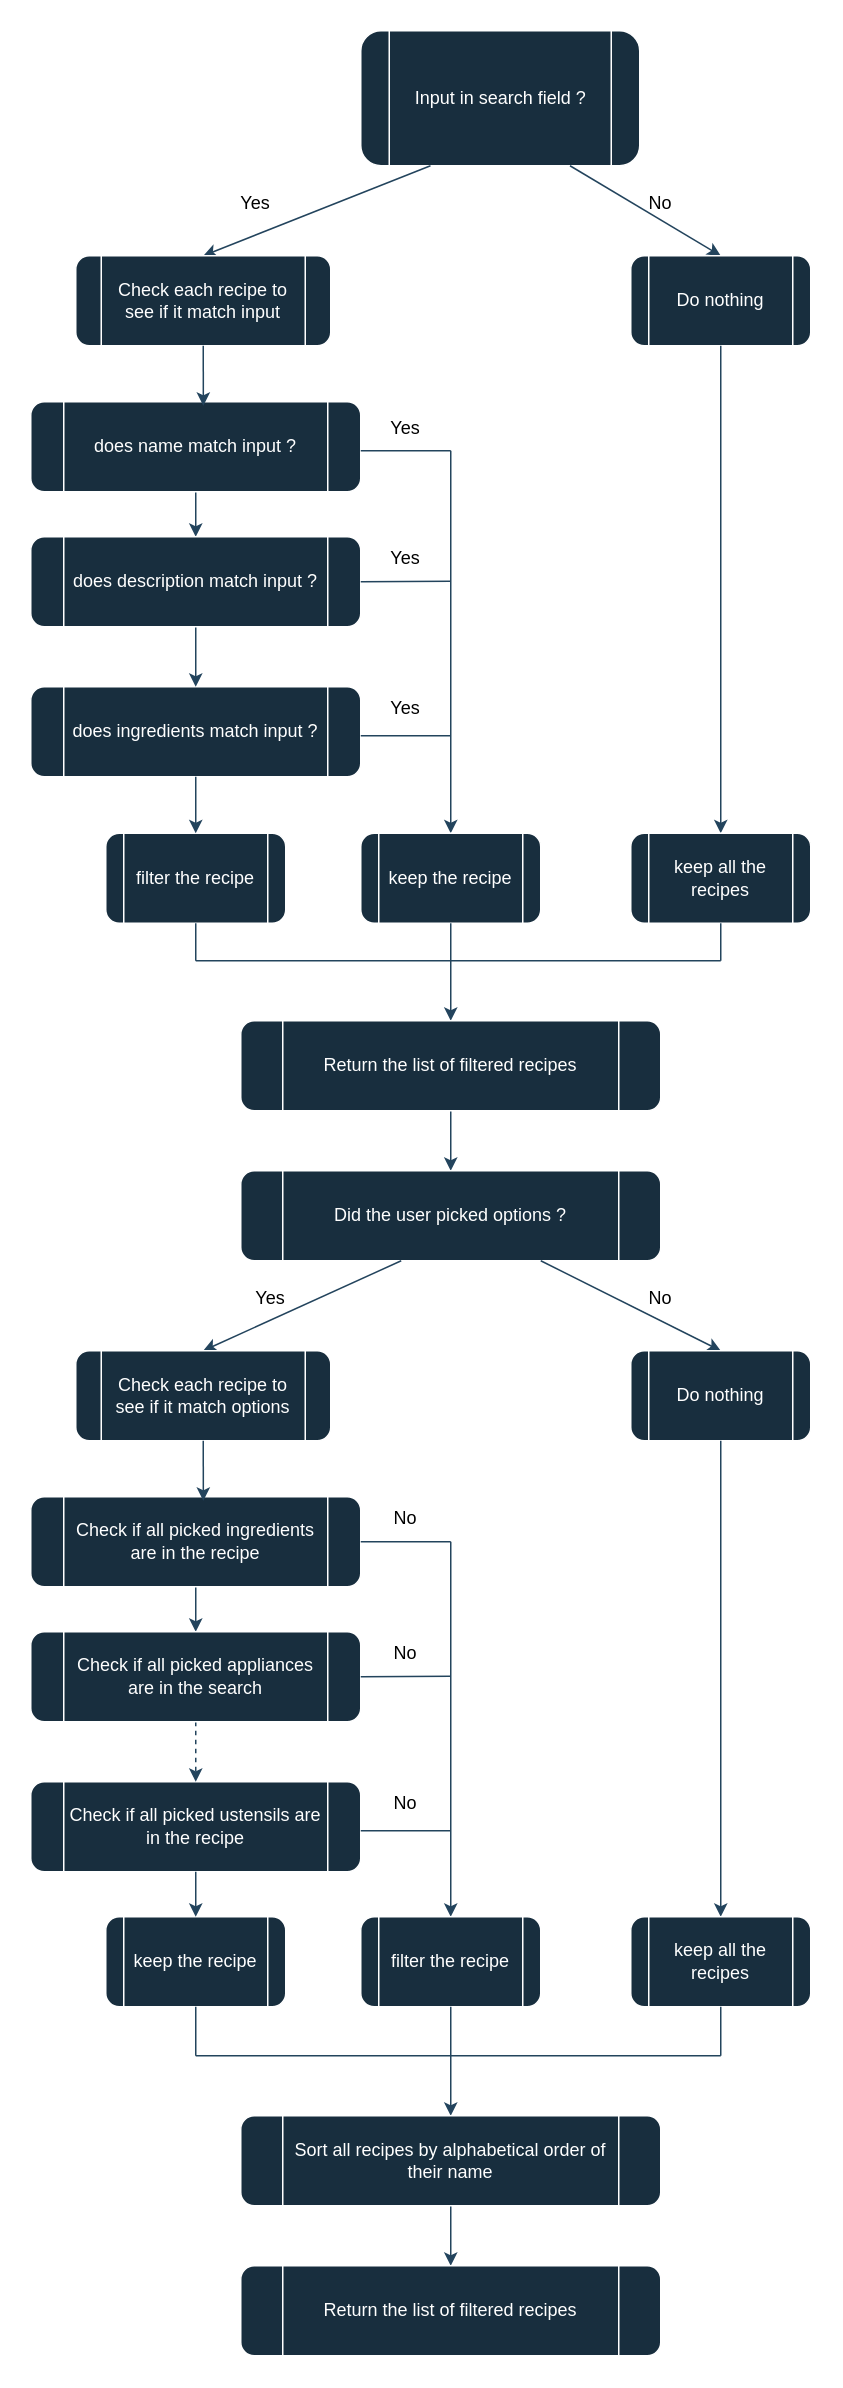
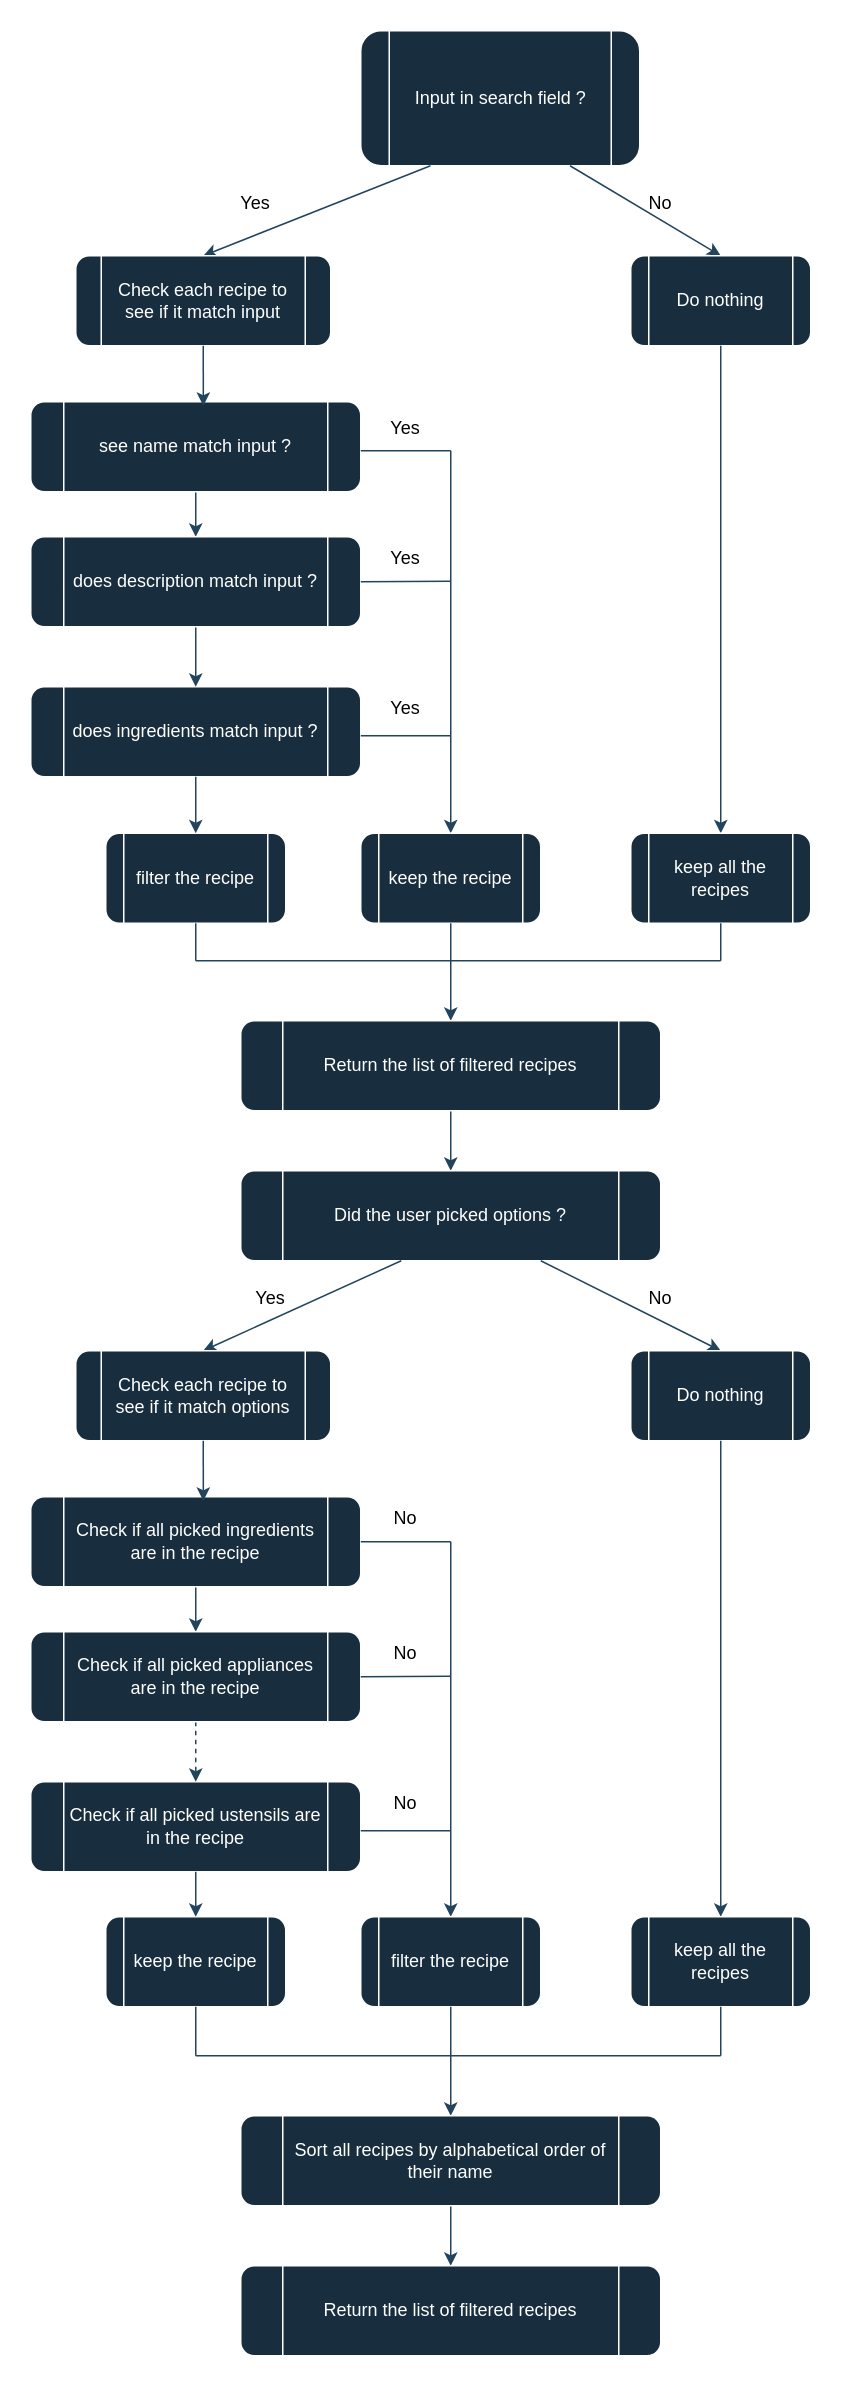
node "does name match input ?": label "does name match input ?" -> "see name match input ?"
node "Check if all picked appliances are in the search": label "Check if all picked appliances are in the search" -> "Check if all picked appliances are in the recipe"
